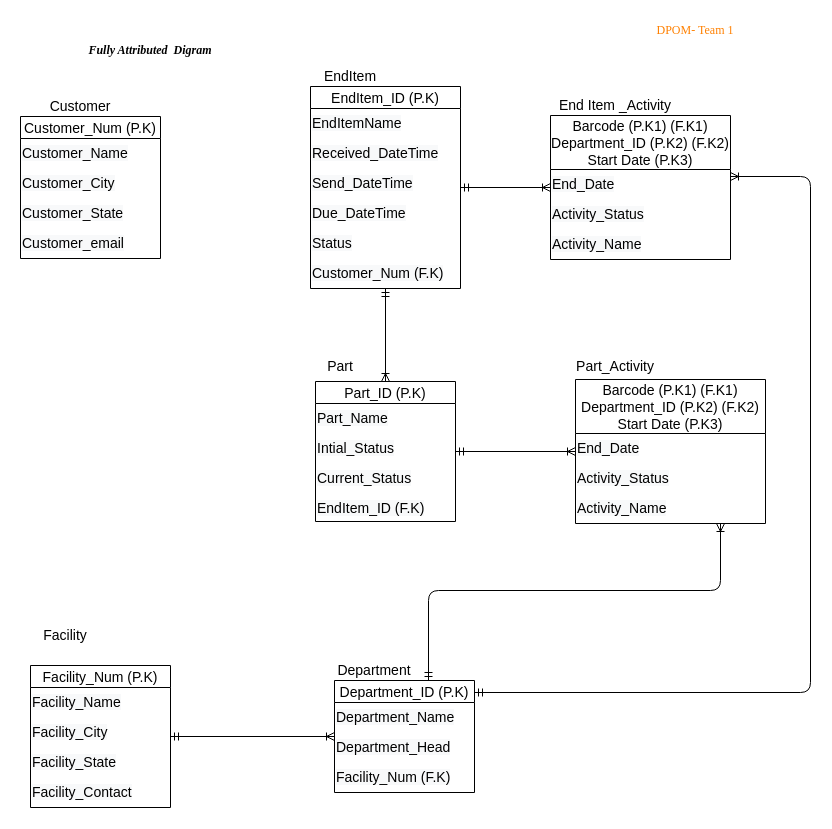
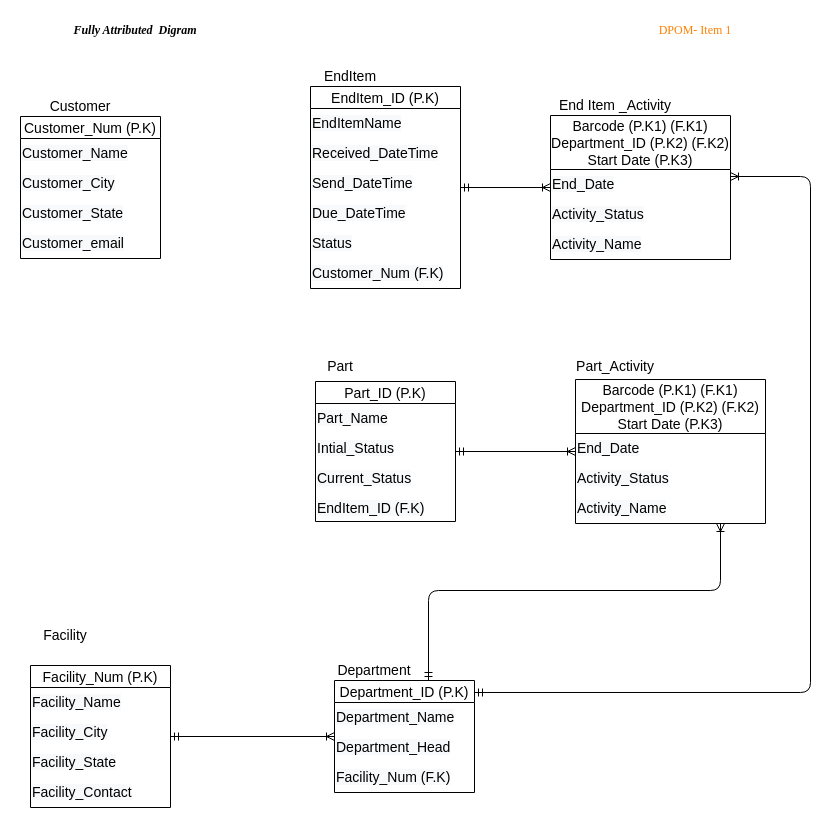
node "DPOM- Team 1": label "DPOM- Team 1" -> "DPOM- Item 1"
node "Fully Attributed Digram": moved (151, 51) -> (136, 31)
edge "EndItem_ID (P.K)" -- "Part_ID (P.K)": removed
